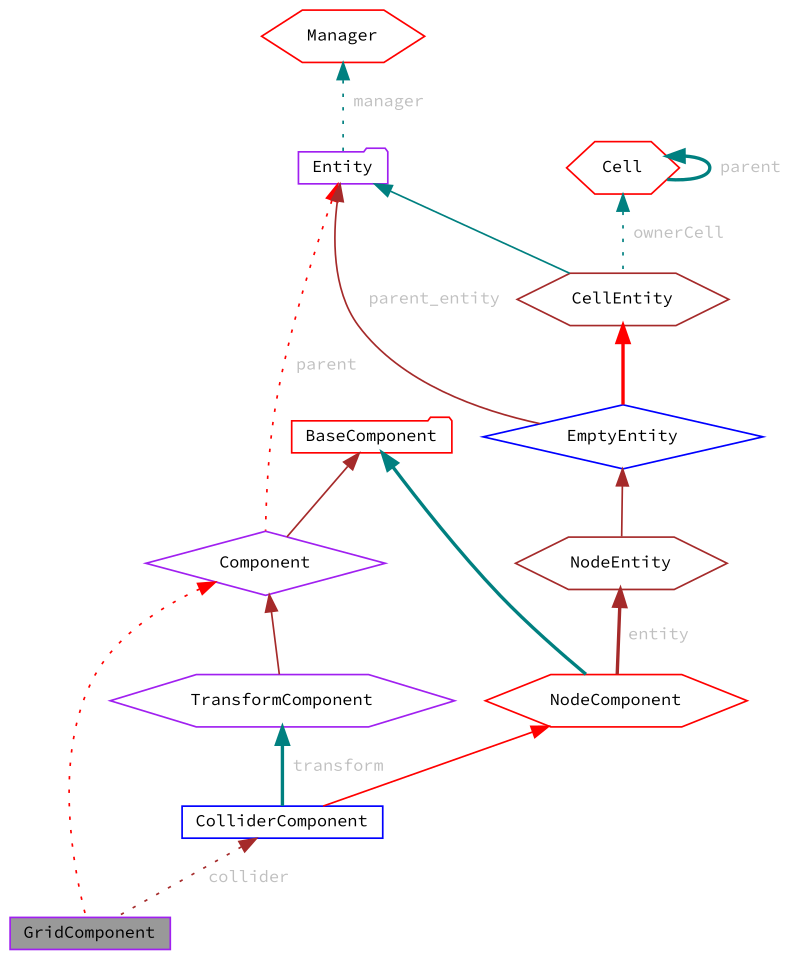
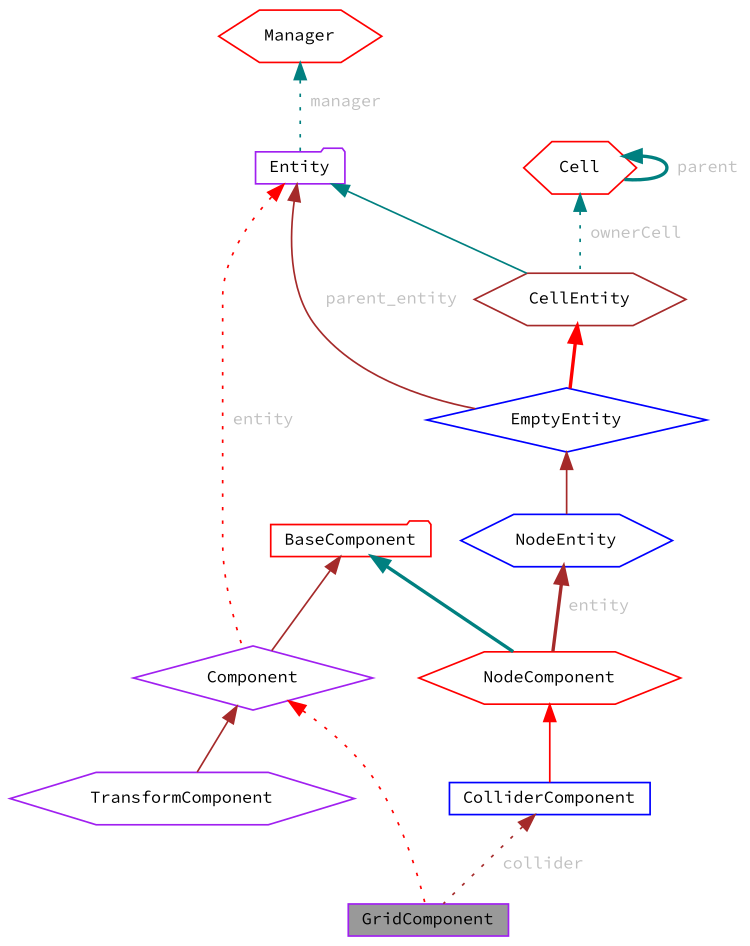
edge "Component" -> "Entity": label " parent" -> " entity"
node "NodeEntity": color brown -> blue
edge "ColliderComponent" -> "TransformComponent": removed, label "transform"
